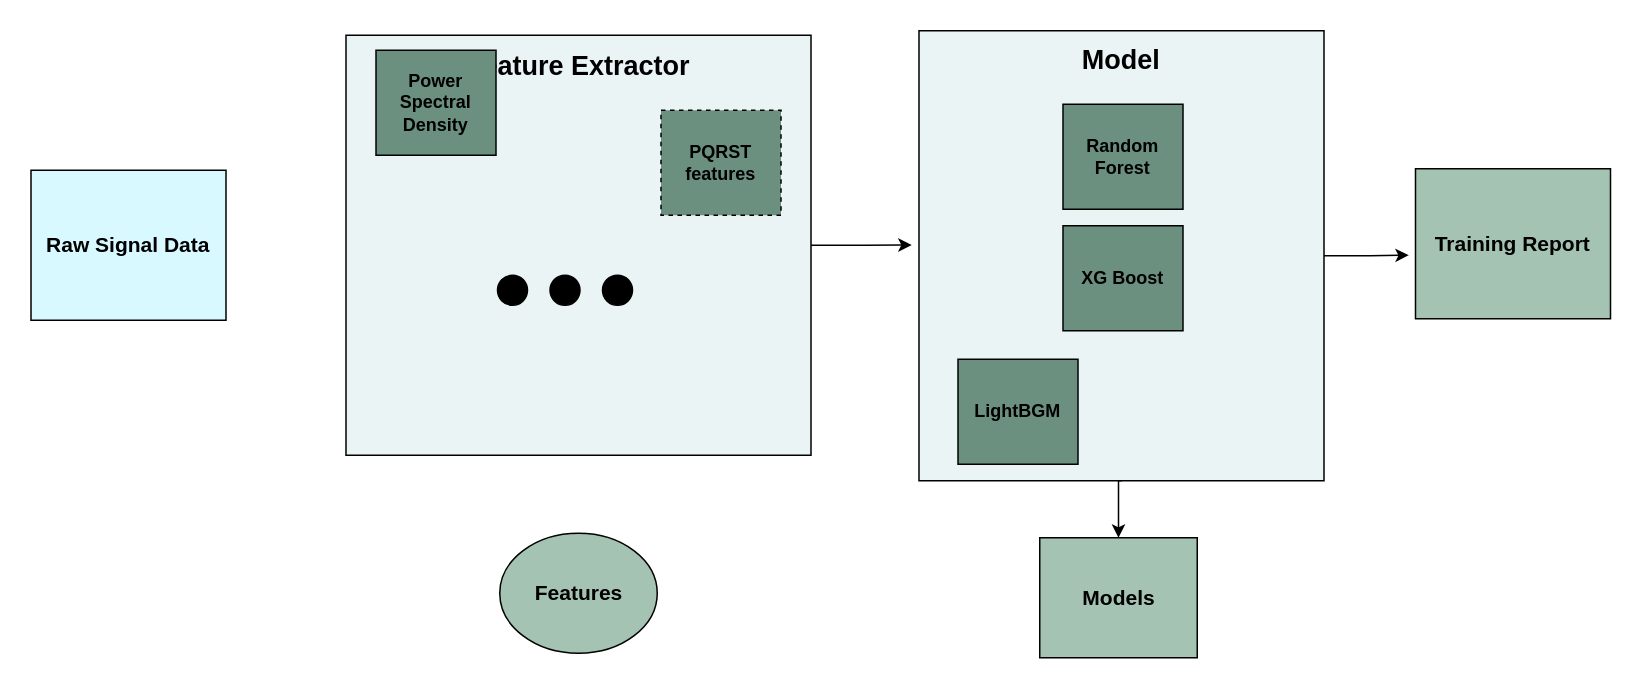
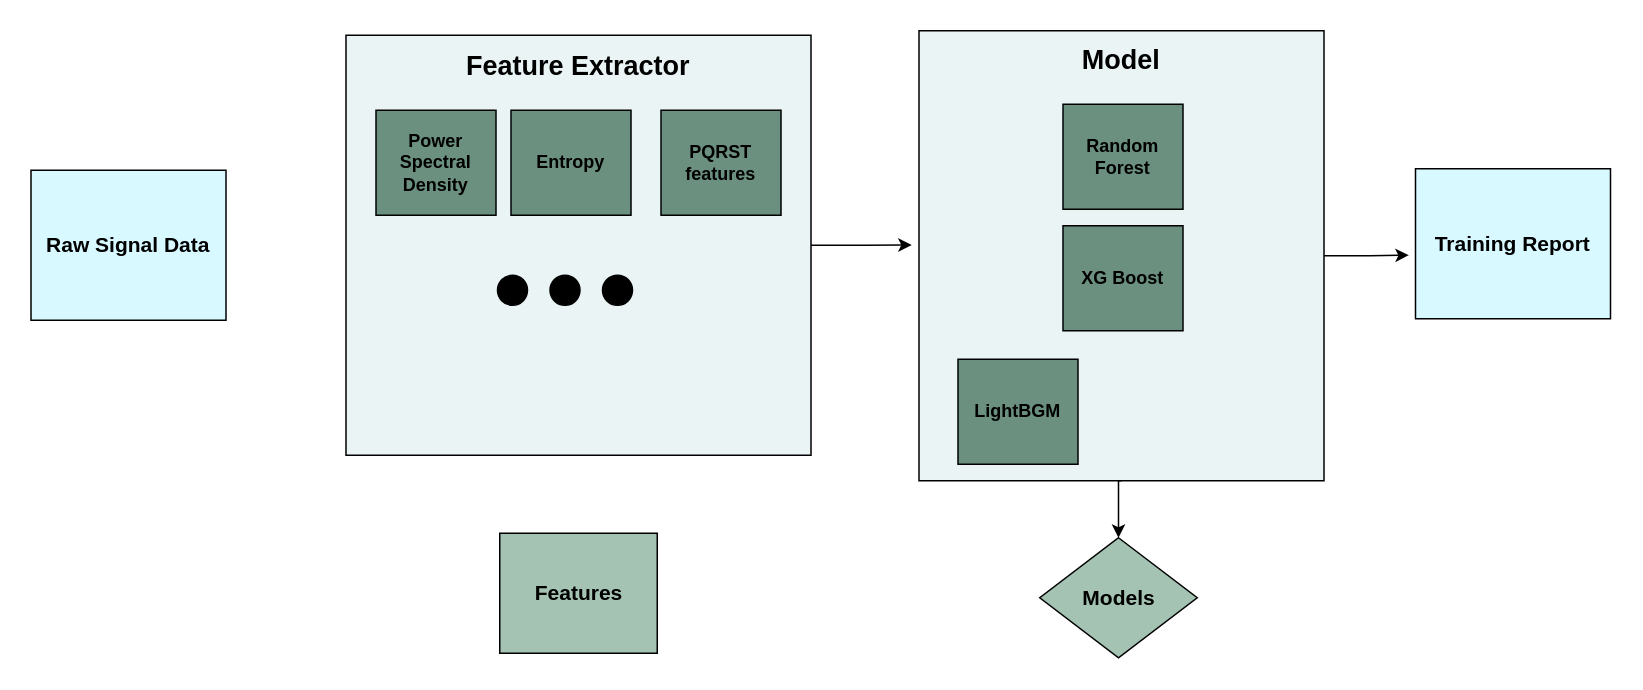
node "Power Spectral Density": moved (436, 103) -> (436, 163)
node "Entropy": added
node "PQRST features": style dashed -> solid
node "Training Report": fillcolor #a4c3b2 -> #d7f9ff
node "Features": shape ellipse -> rectangle
node "Models": shape rectangle -> diamond
